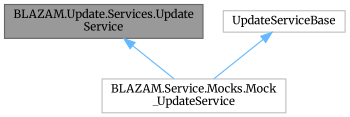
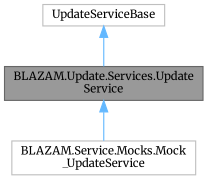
edge "BLAZAM.Service.Mocks.Mock _UpdateService" -> "UpdateServiceBase": now "BLAZAM.Update.Services.Update Service" -> "UpdateServiceBase"
